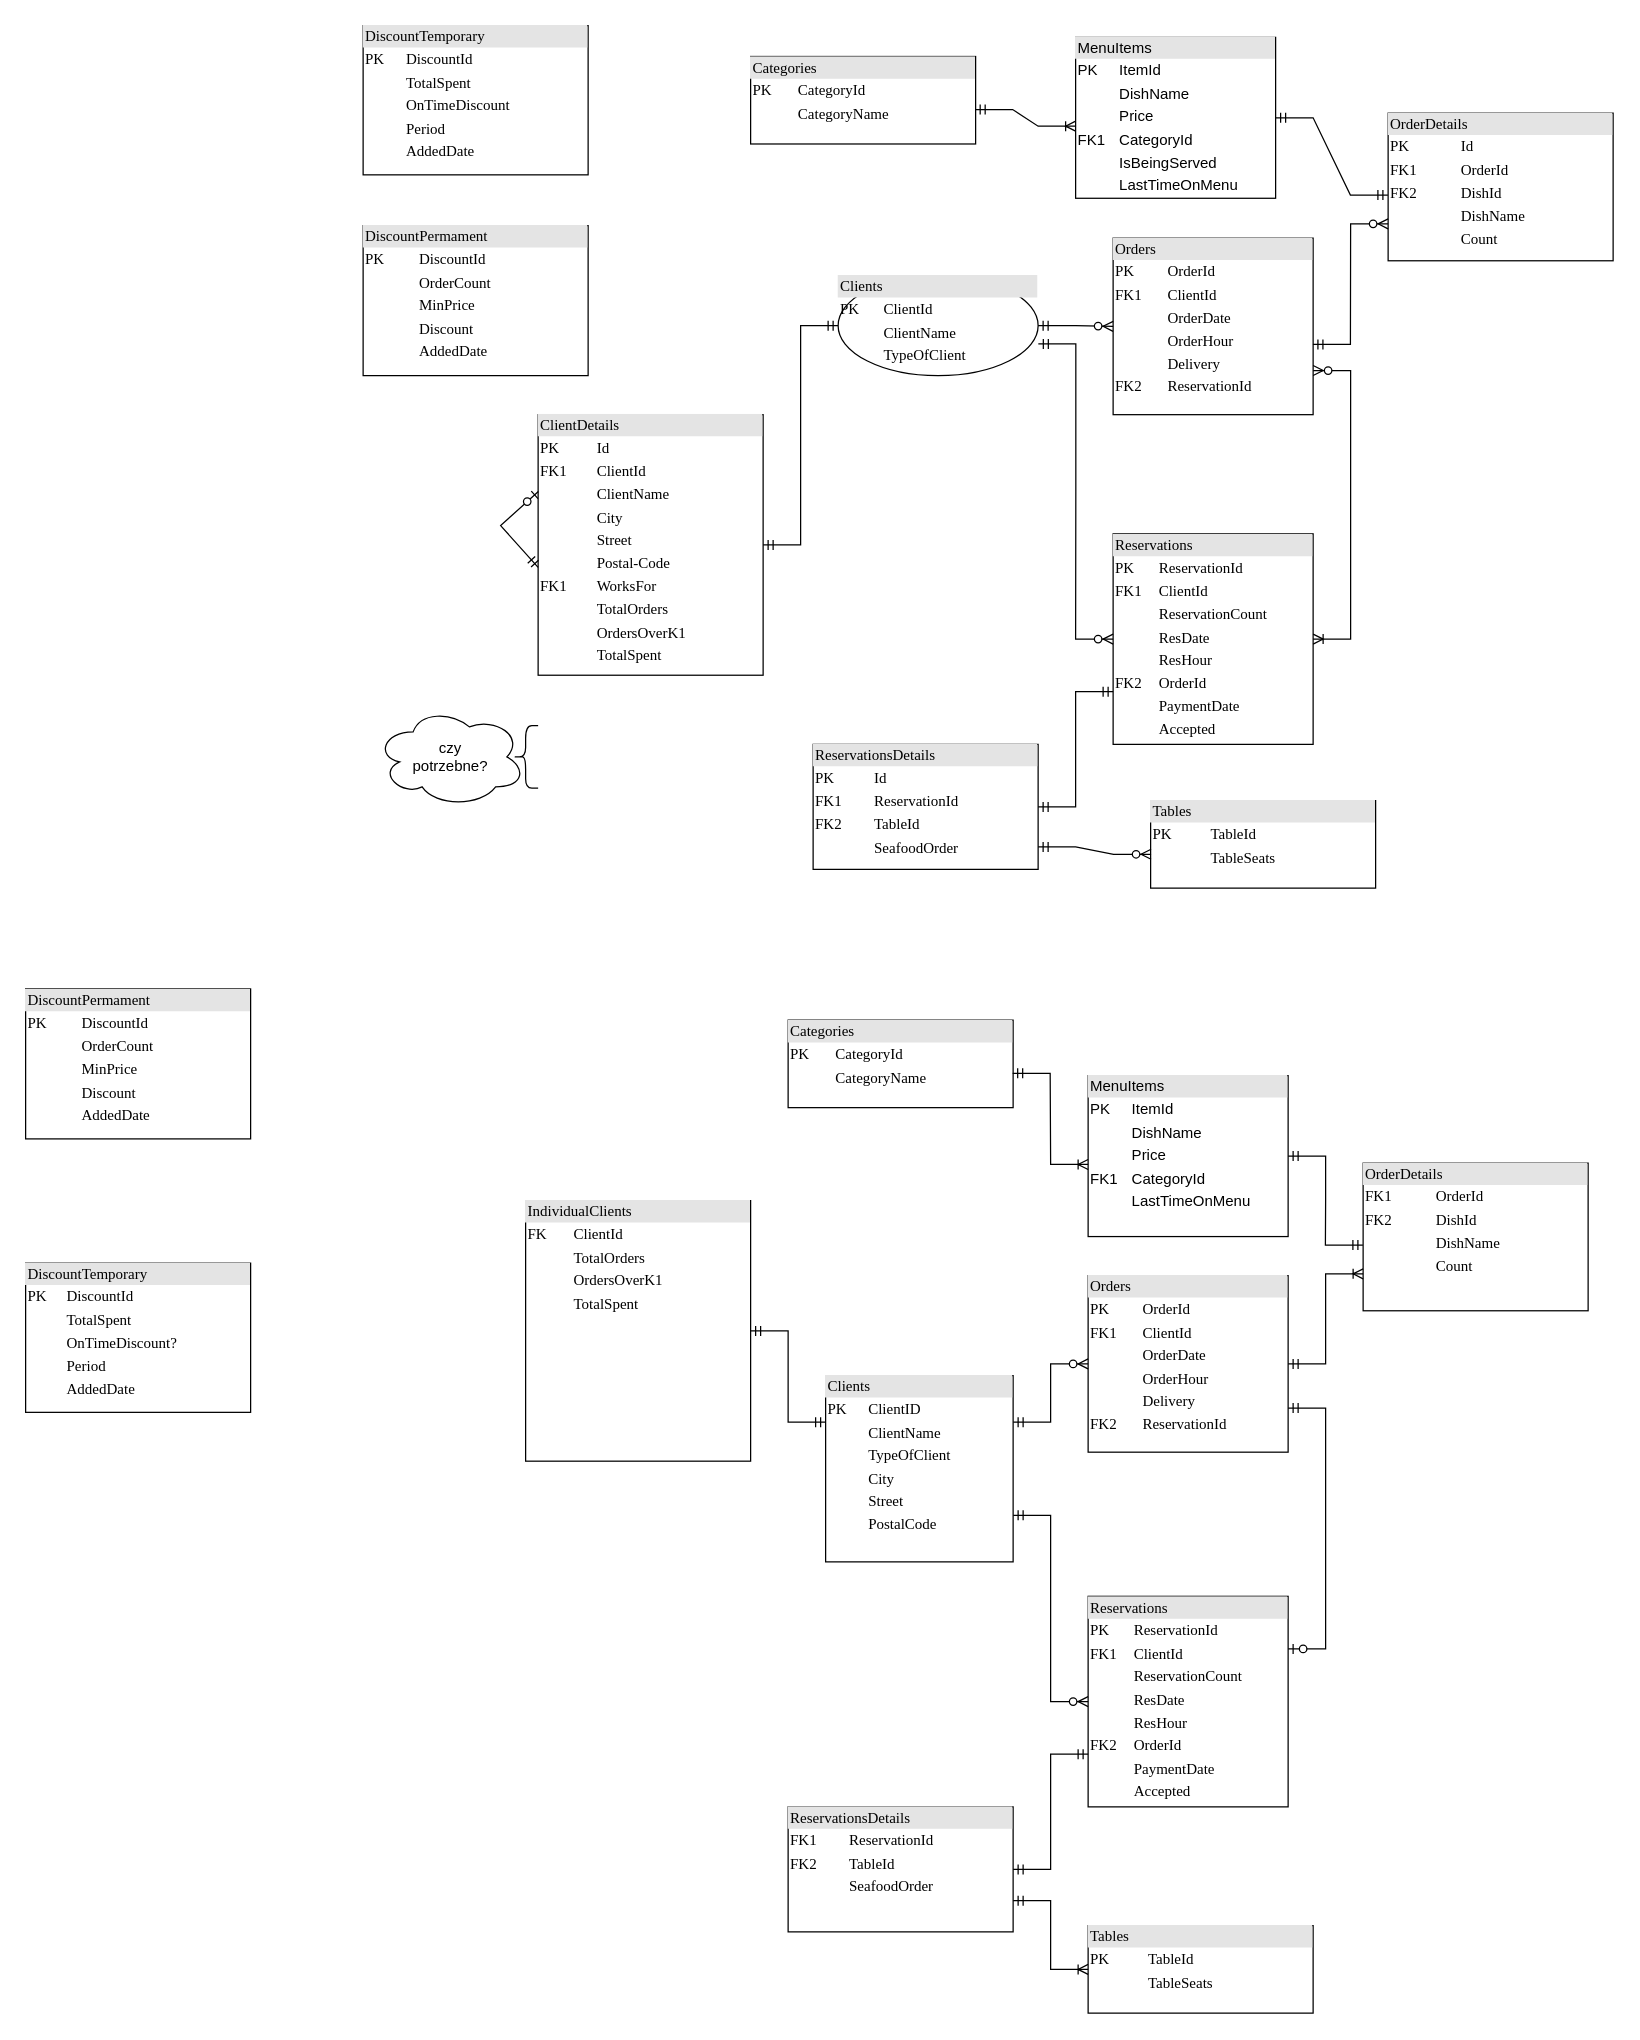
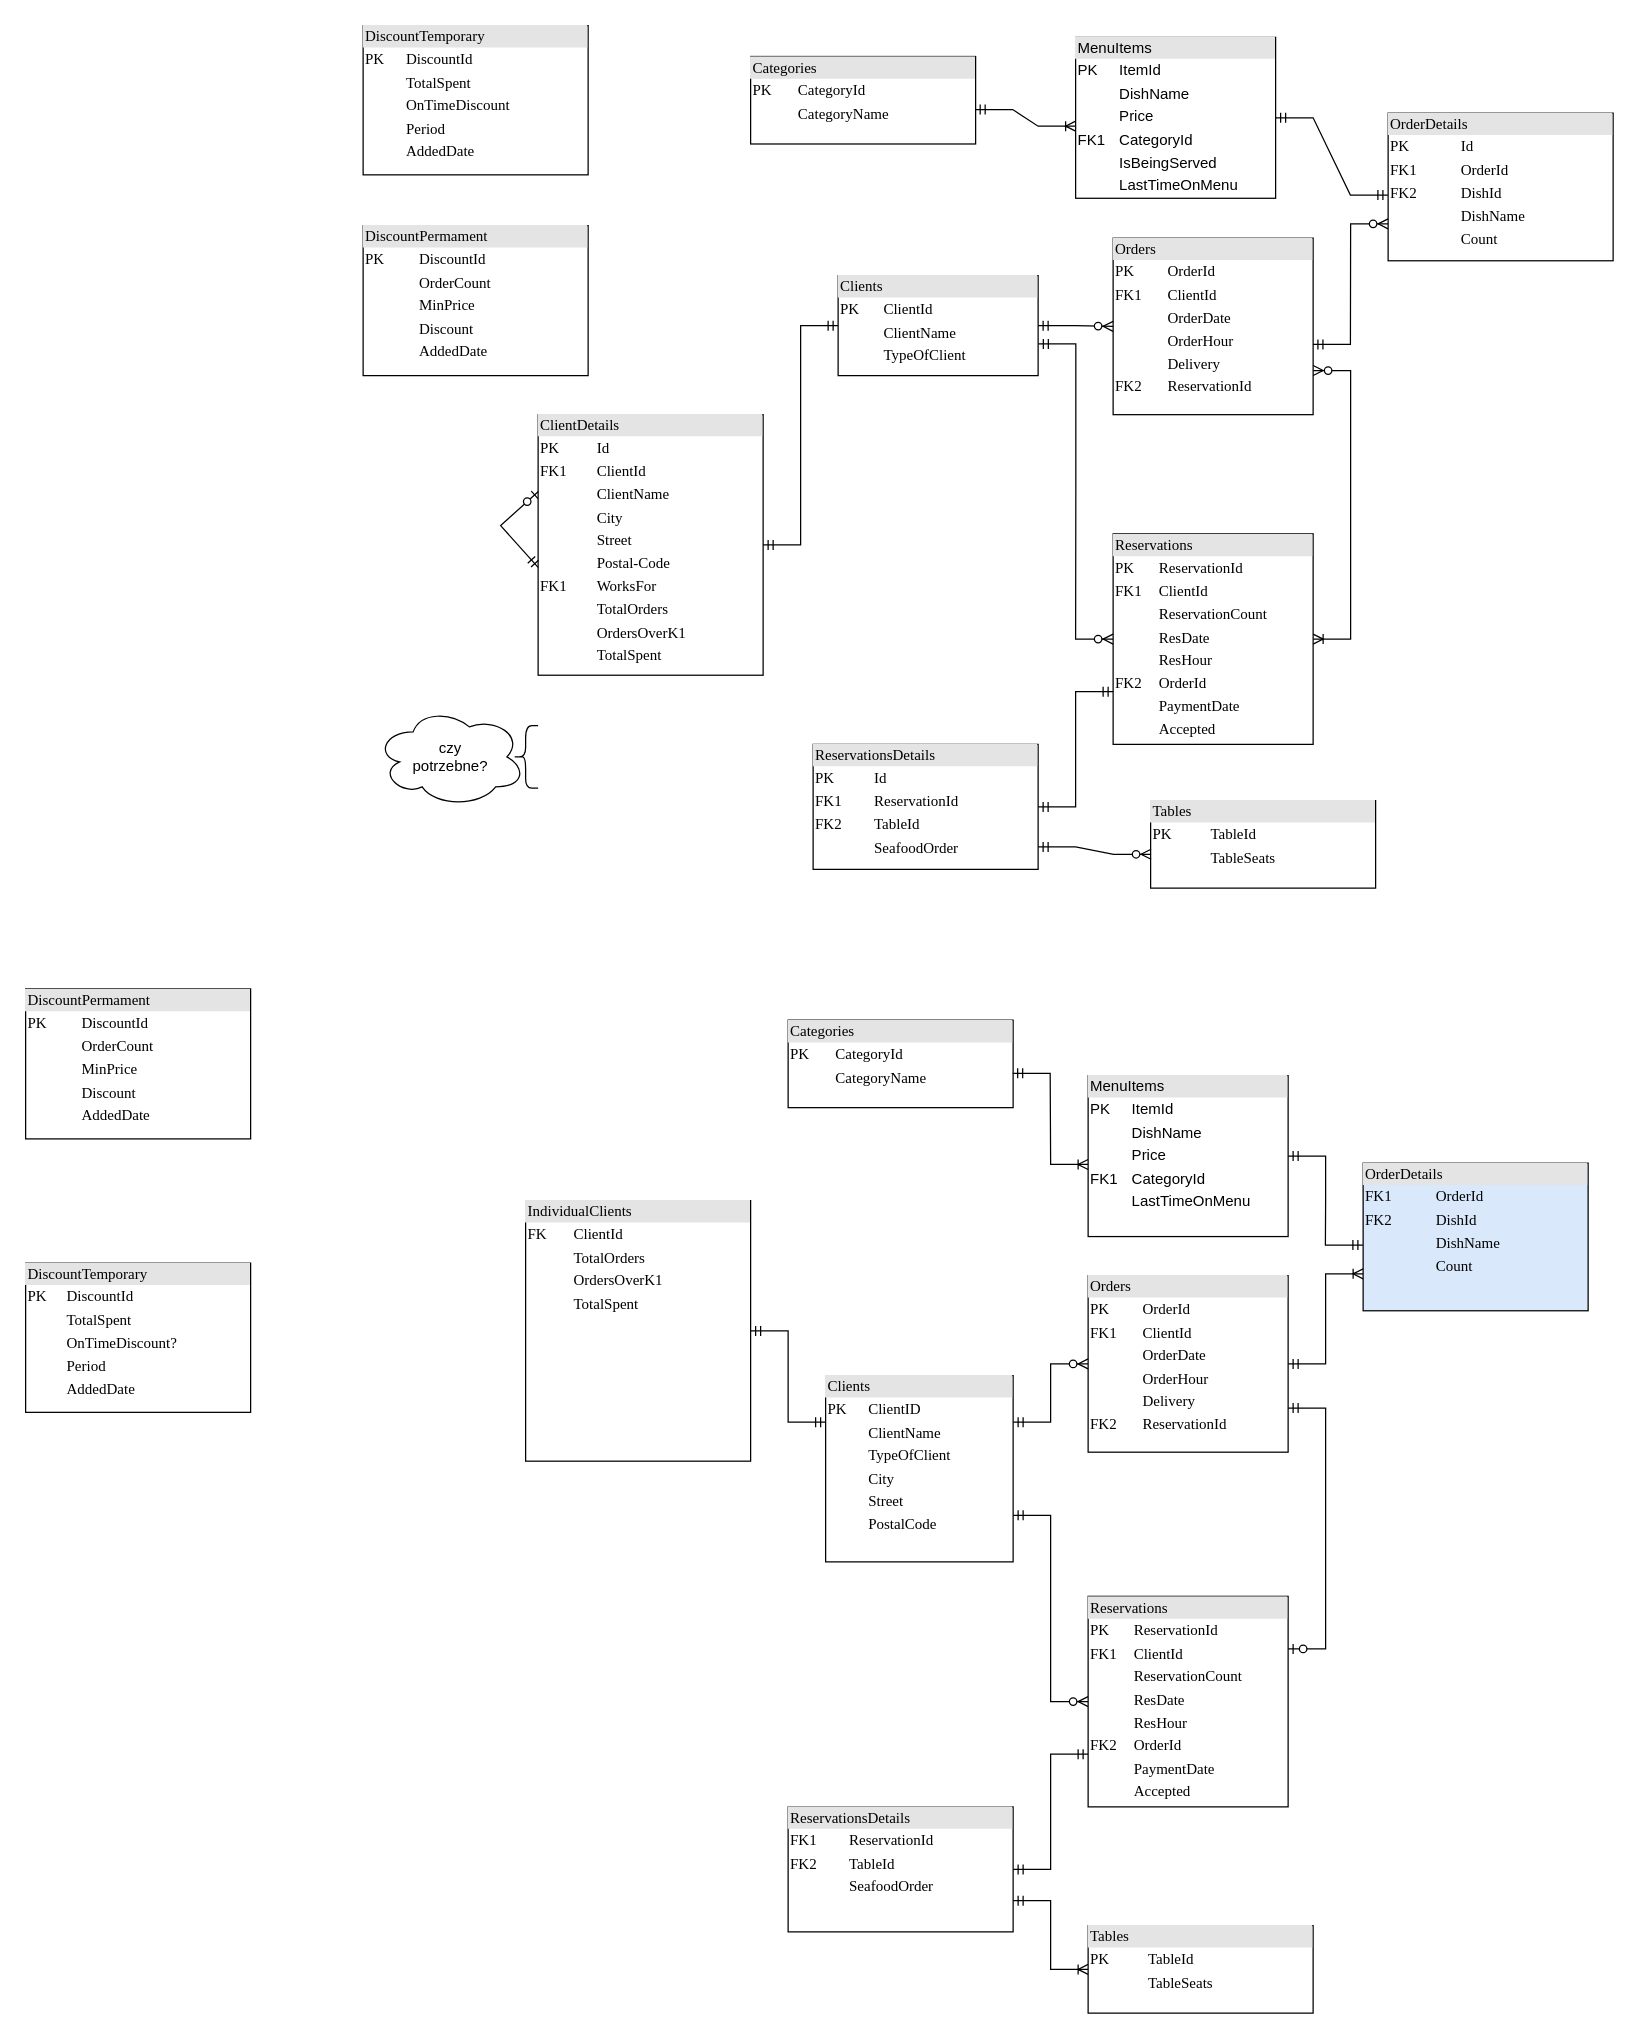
node "Clients PK ClientId ClientName TypeOfClient": shape ellipse -> rectangle
node "OrderDetails FK1 OrderId FK2 DishId DishName Count": fillcolor #ffffff -> #dae8fc
